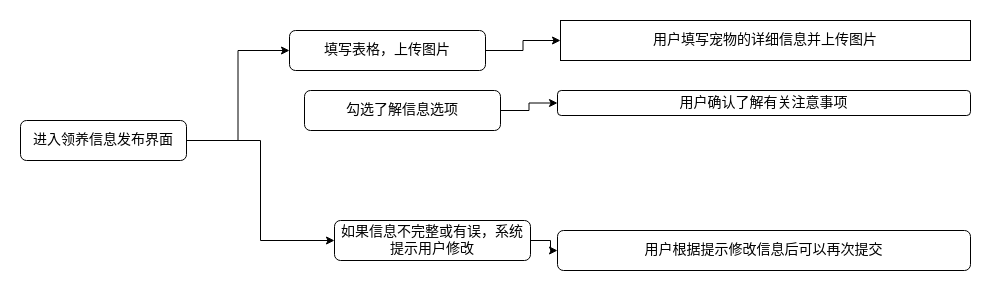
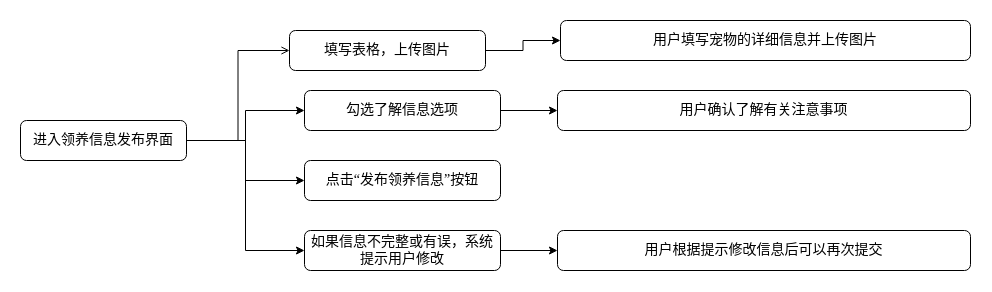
node "用户填写宠物的详细信息并上传图片": shape rectangle -> rounded rectangle
edge "进入领养信息发布界面" -> "填写表格，上传图片": arrowhead classic -> open
node "用户确认了解有关注意事项": size 413x25 -> 413x40
edge "进入领养信息发布界面" -> "勾选了解信息选项": added
edge "进入领养信息发布界面" -> "点击“发布领养信息”按钮": added
node "点击“发布领养信息”按钮": added
node "如果信息不完整或有误，系统提示用户修改": moved (433, 241) -> (403, 251)
